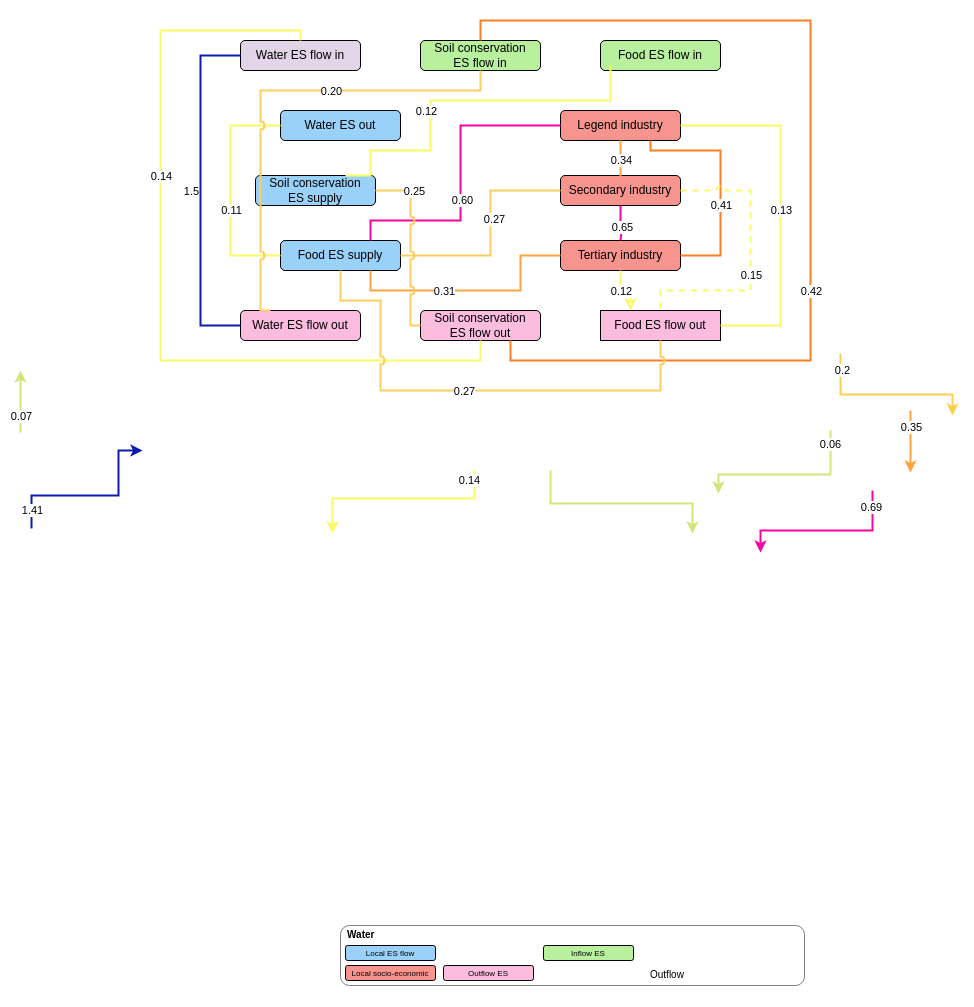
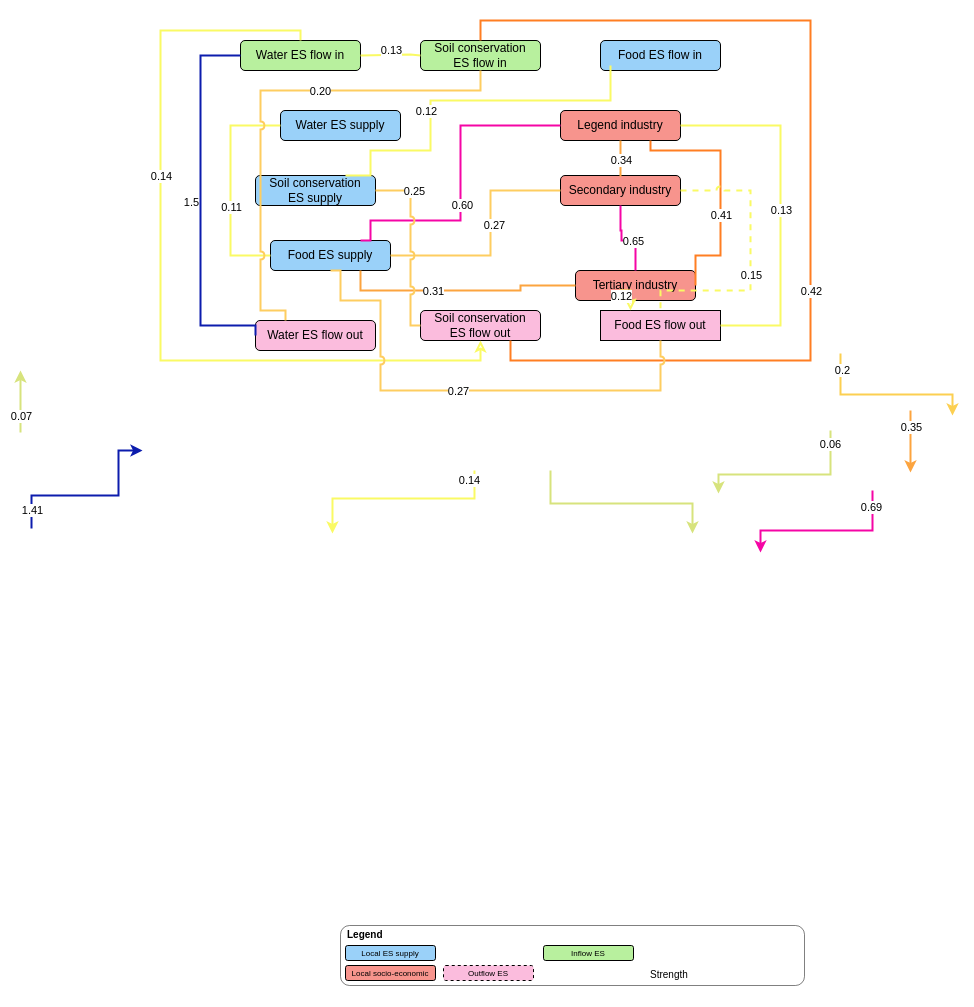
edge "Water ES flow in" -- "Soil conservationES flow in": added, label "0.13"
node "Water ES flow in": fillcolor #e1d5e7 -> #b8f09e
node "Food ES flow in": fillcolor #b8f09e -> #9ad1f9
node "Water ES out": label "Water ES out" -> "Water ES supply"
node "Food ES supply": moved (341, 256) -> (331, 256)
node "Tertiary industry": moved (621, 256) -> (636, 286)
node "Water ES flow out": moved (301, 326) -> (316, 336)
edge "Water ES flow in" -- "Soil conservation ES flow out": arrowhead none -> classic
node "Water": label "Water" -> "Legend"
node "Local ES flow": label "Local ES flow" -> "Local ES supply"
node "Outflow ES": style solid -> dashed
node "Outflow": label "Outflow" -> "Strength"
